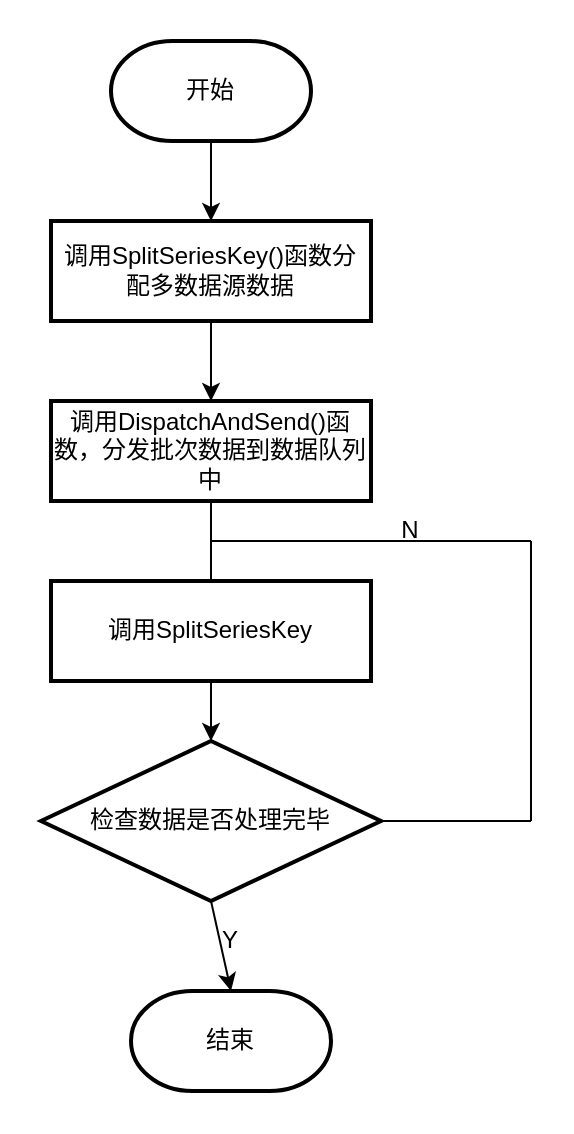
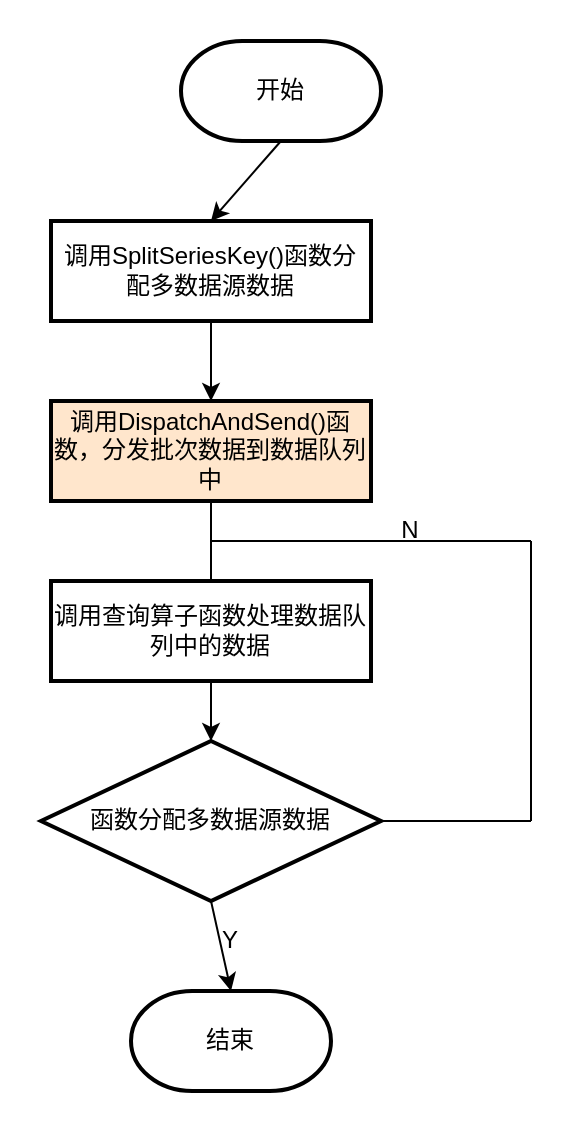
node "开始": moved (211, 91) -> (281, 91)
node "调用DispatchAndSend()函数，分发批次数据到数据队列中": fillcolor #ffffff -> #ffe6cc
node "调用SplitSeriesKey": label "调用SplitSeriesKey" -> "调用查询算子函数处理数据队列中的数据"
node "检查数据是否处理完毕": label "检查数据是否处理完毕" -> "函数分配多数据源数据"
